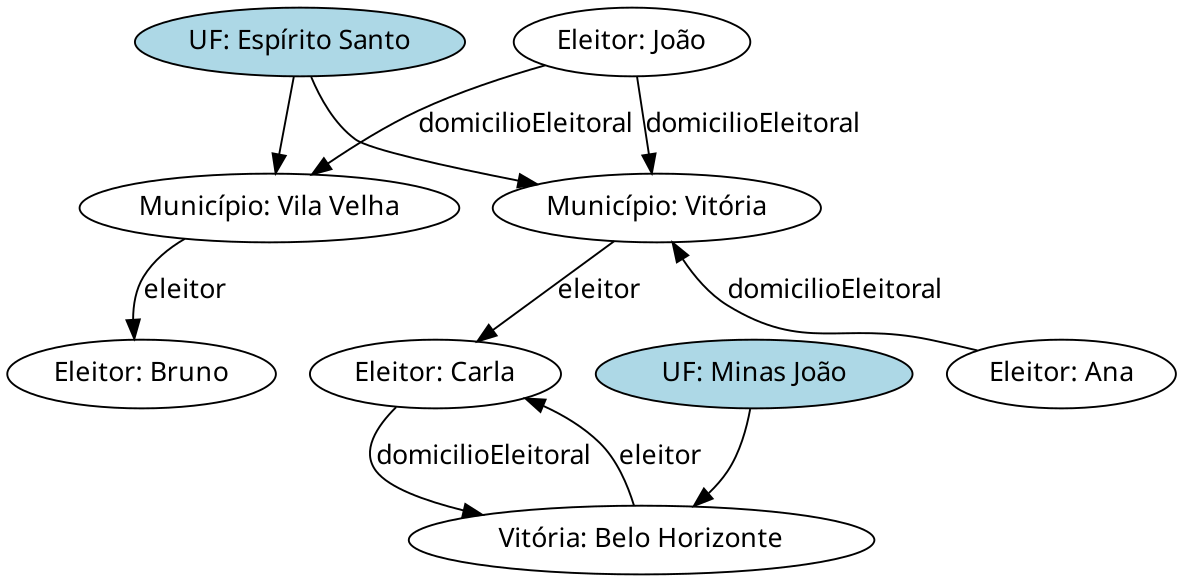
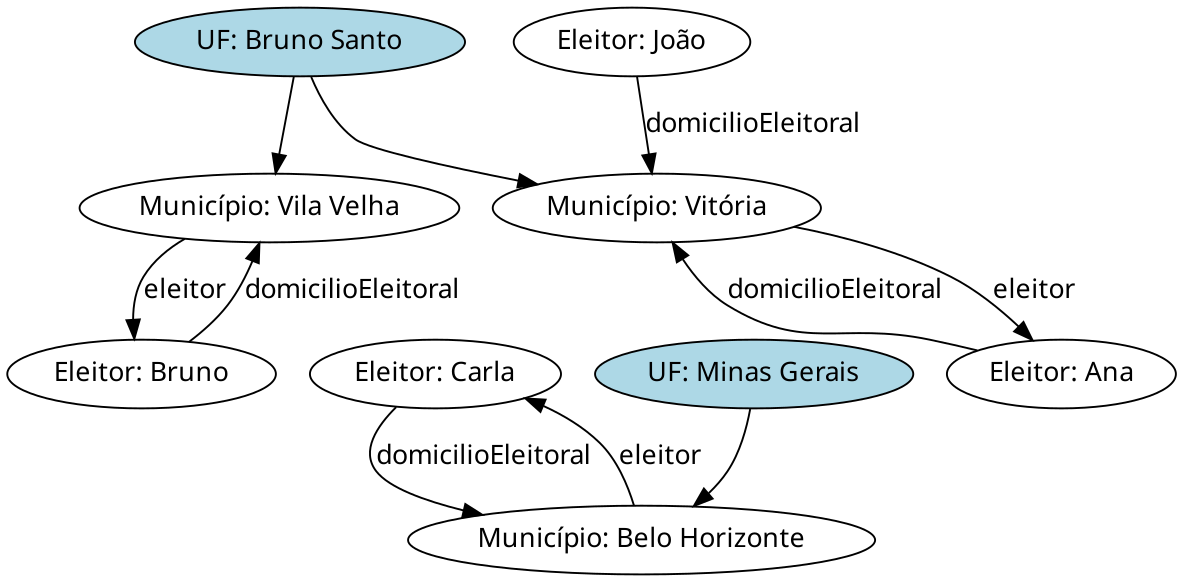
node "UF: Espírito Santo": label "UF: Espírito Santo" -> "UF: Bruno Santo"
edge "Eleitor: João" -> "Município: Vila Velha": now "Eleitor: Bruno" -> "Município: Vila Velha"
edge "Município: Vitória" -> "Eleitor: Carla": now "Município: Vitória" -> "Eleitor: Ana"
node "UF: Minas João": label "UF: Minas João" -> "UF: Minas Gerais"
node "Vitória: Belo Horizonte": label "Vitória: Belo Horizonte" -> "Município: Belo Horizonte"
